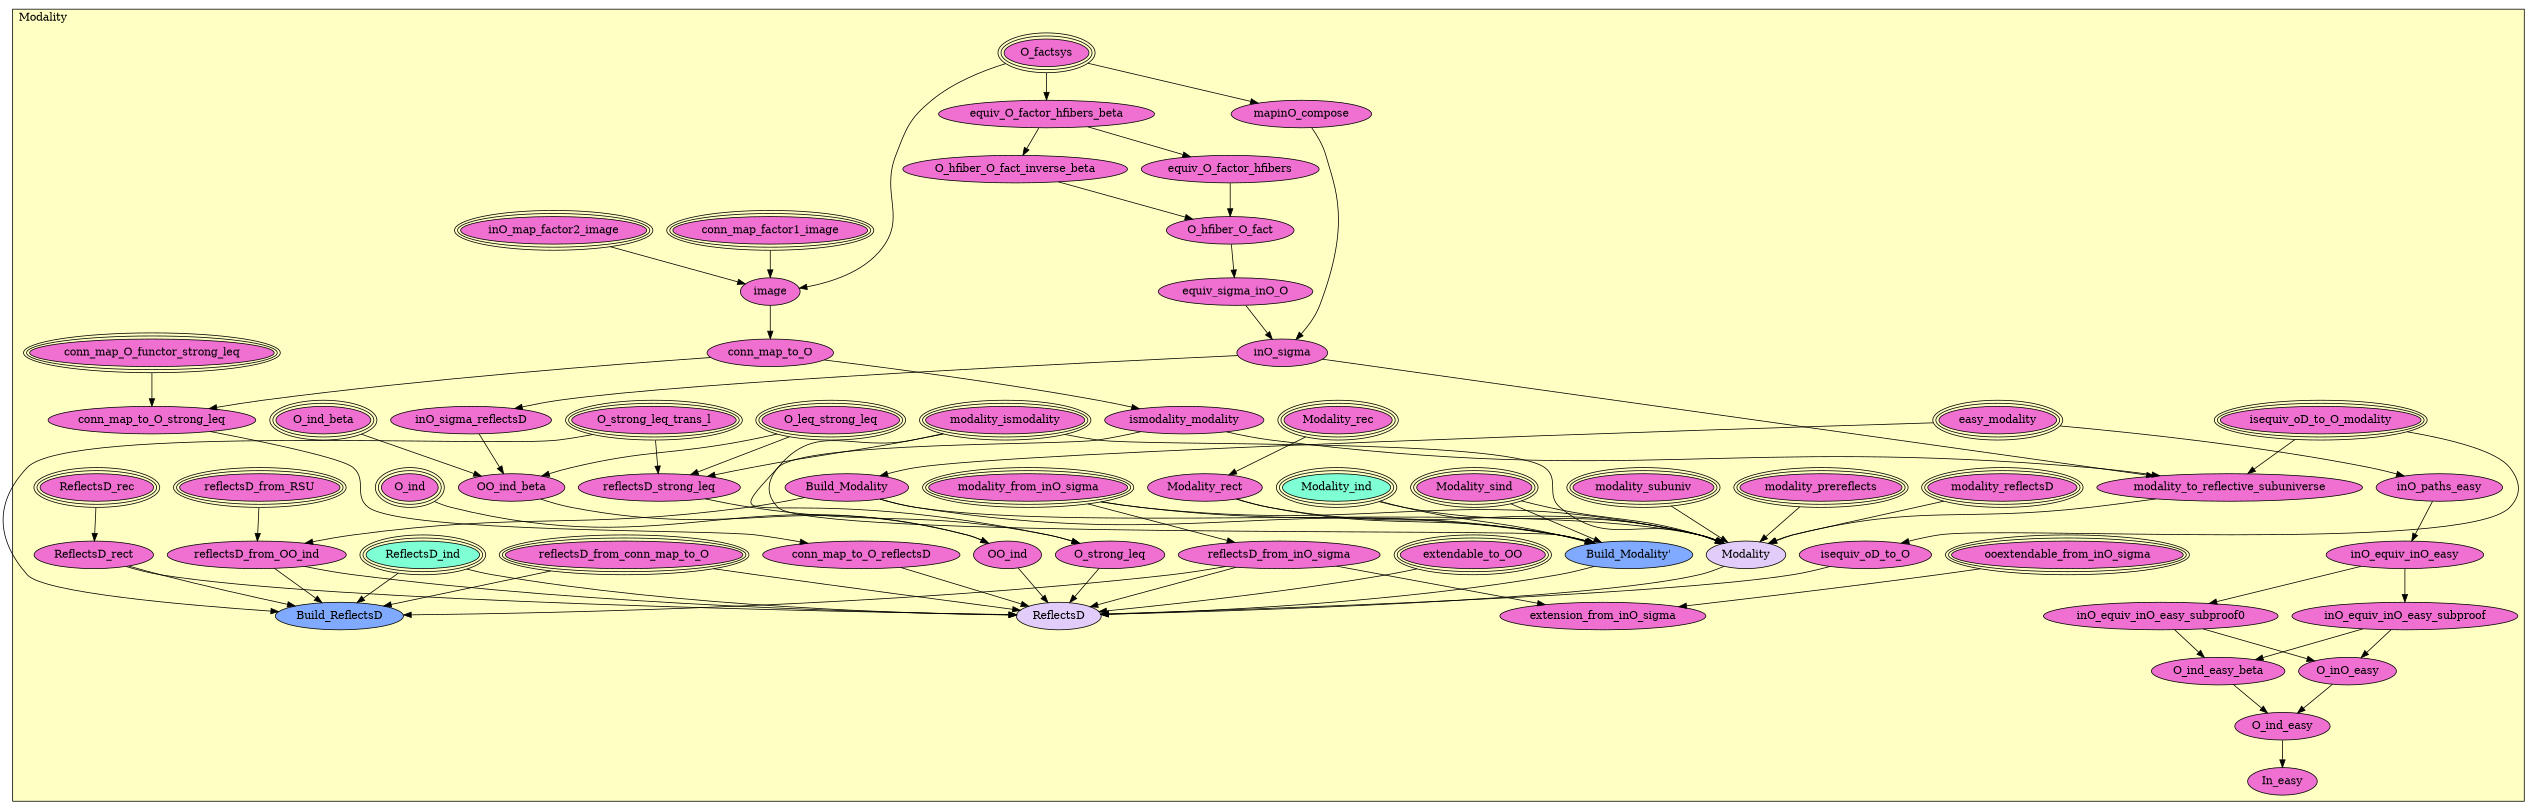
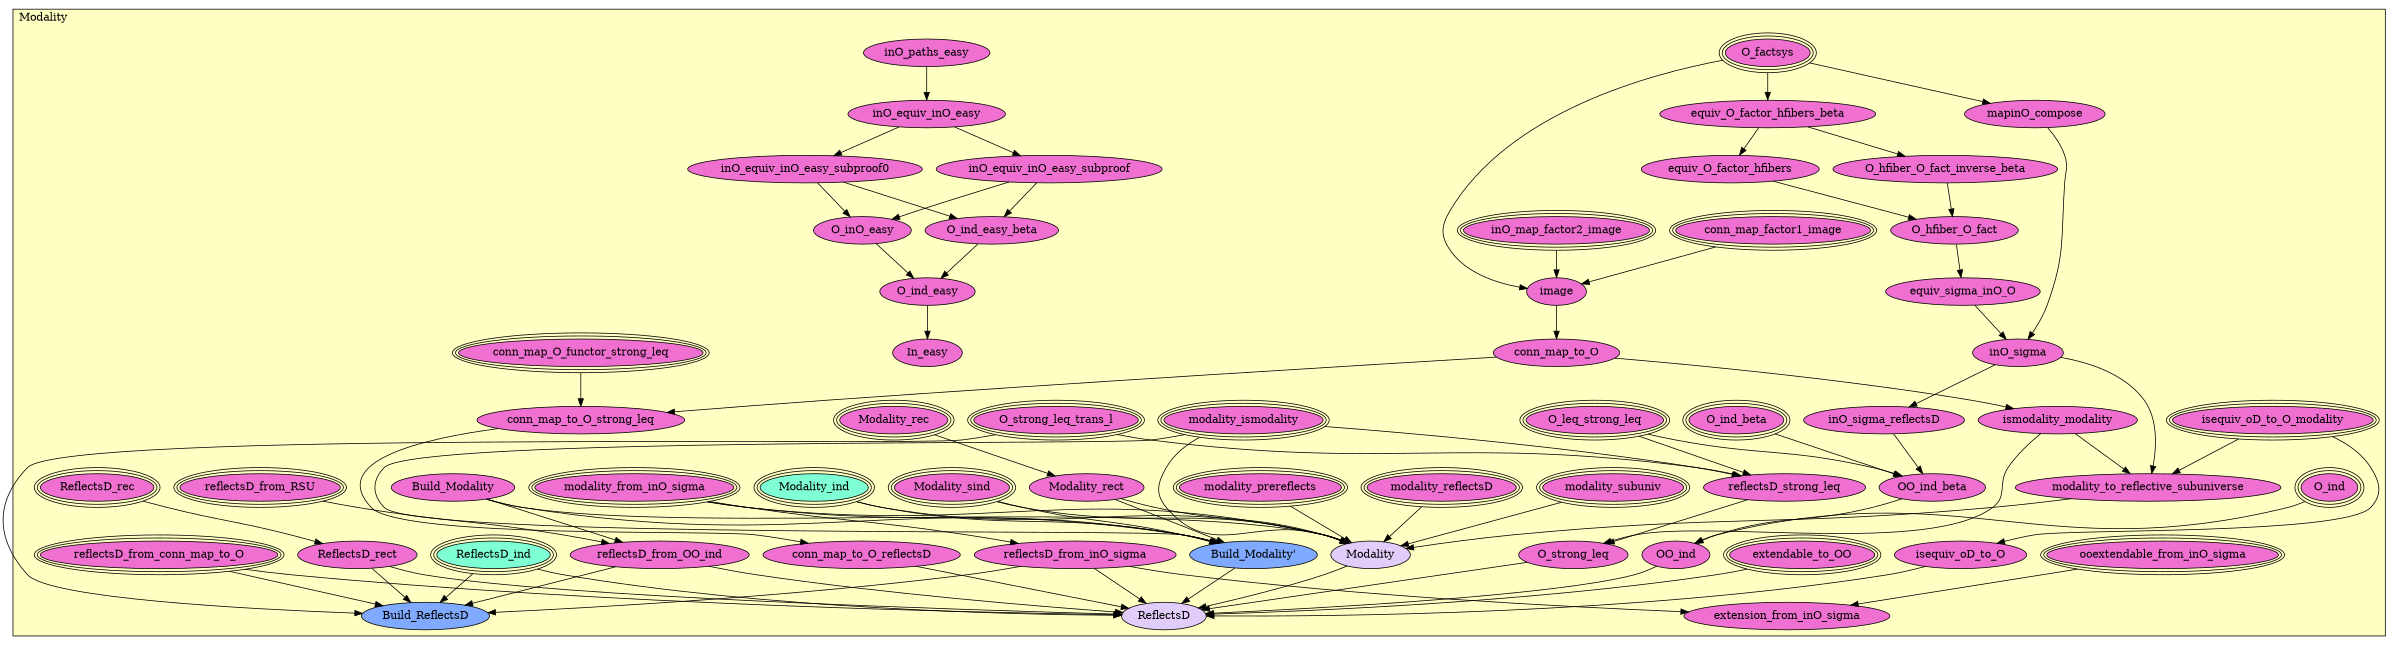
node "easy_modality": removed
